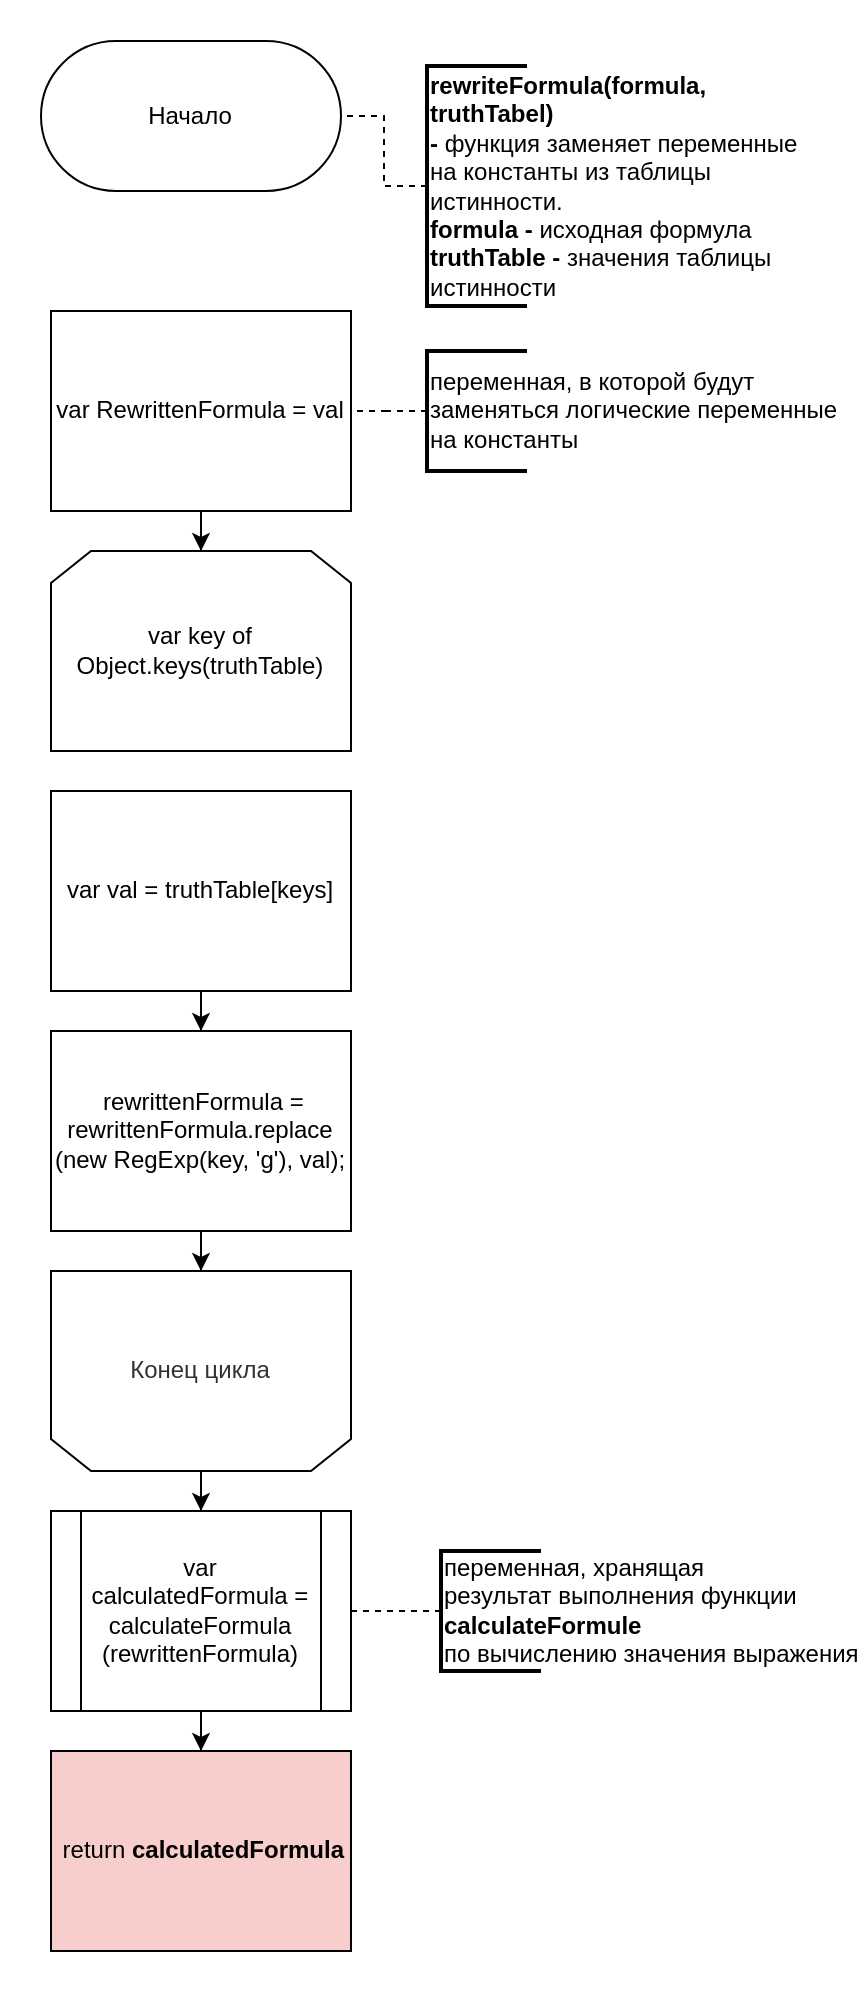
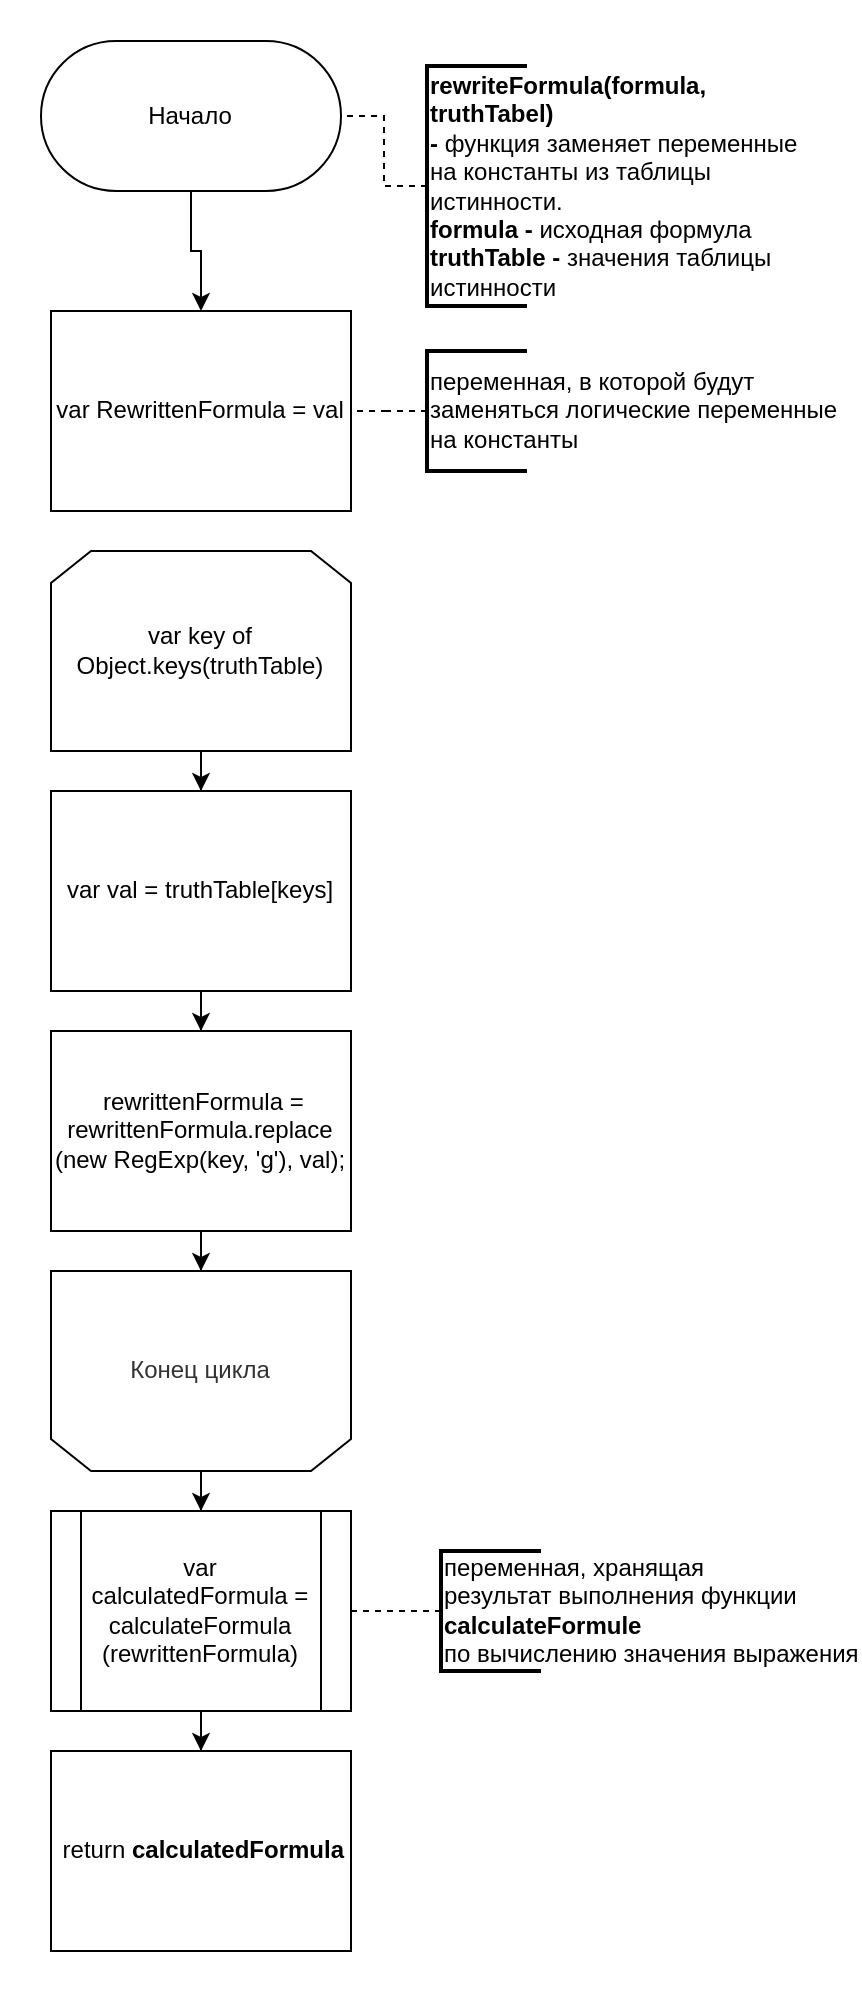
edge "Начало" -> "var RewrittenFormula = val": added
edge "var RewrittenFormula = val" -> "var key of Object.keys(truthTable)": removed
edge "var key of Object.keys(truthTable)" -> "var val = truthTable[keys]": added
node "return calculatedFormula": fillcolor #f8cecc -> #ffffff
